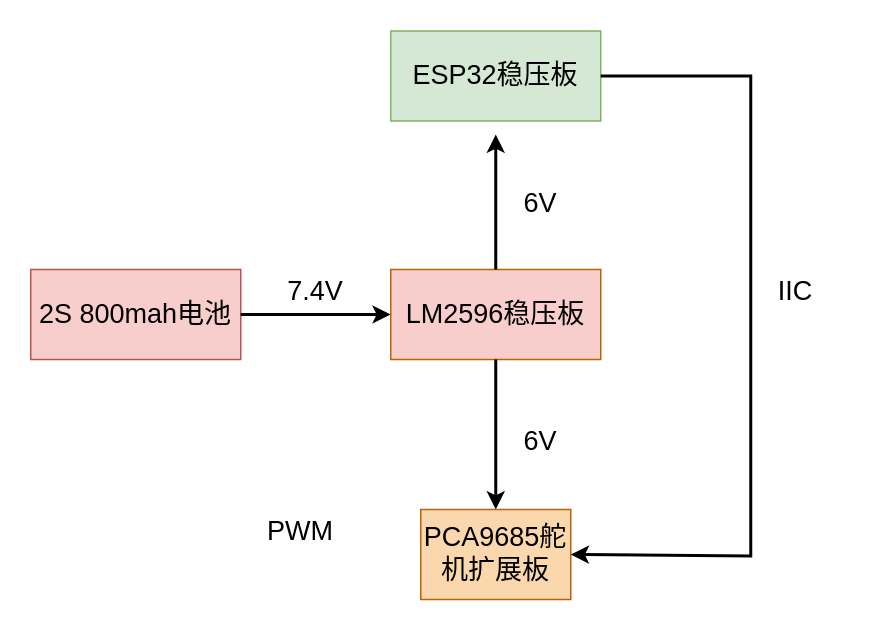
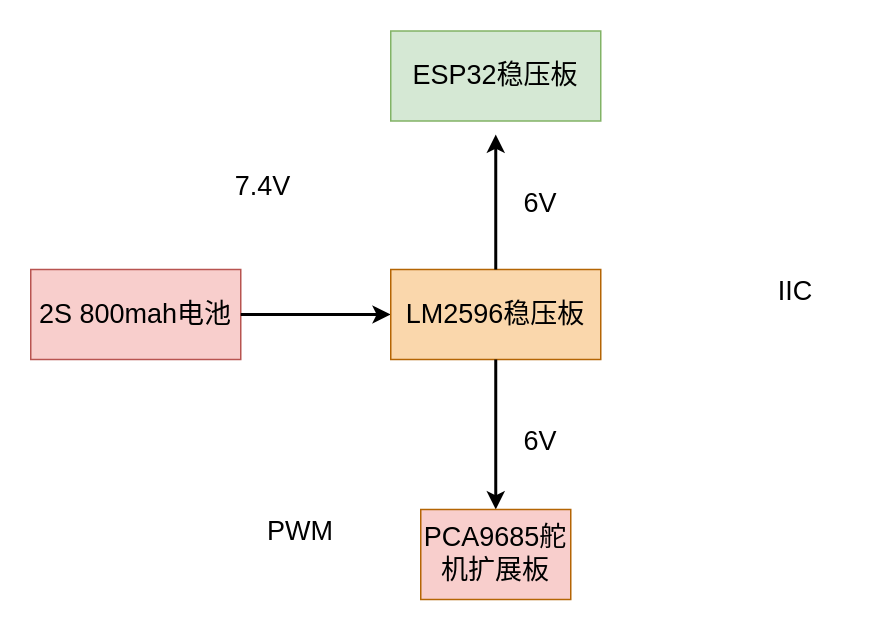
node "7.4V": moved (316, 292) -> (263, 187)
node "LM2596稳压板": fillcolor #f8cecc -> #fad7ac
edge "ESP32稳压板" -> "PCA9685舵机扩展板": removed
node "PCA9685舵机扩展板": fillcolor #fad7ac -> #f8cecc
